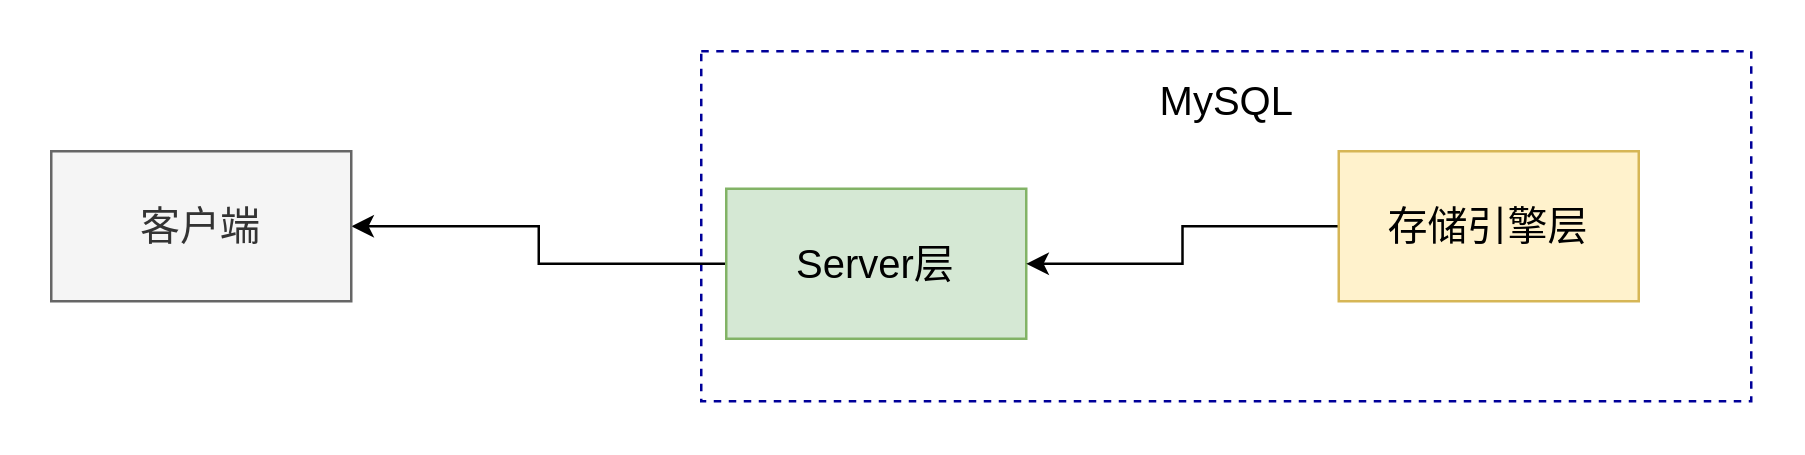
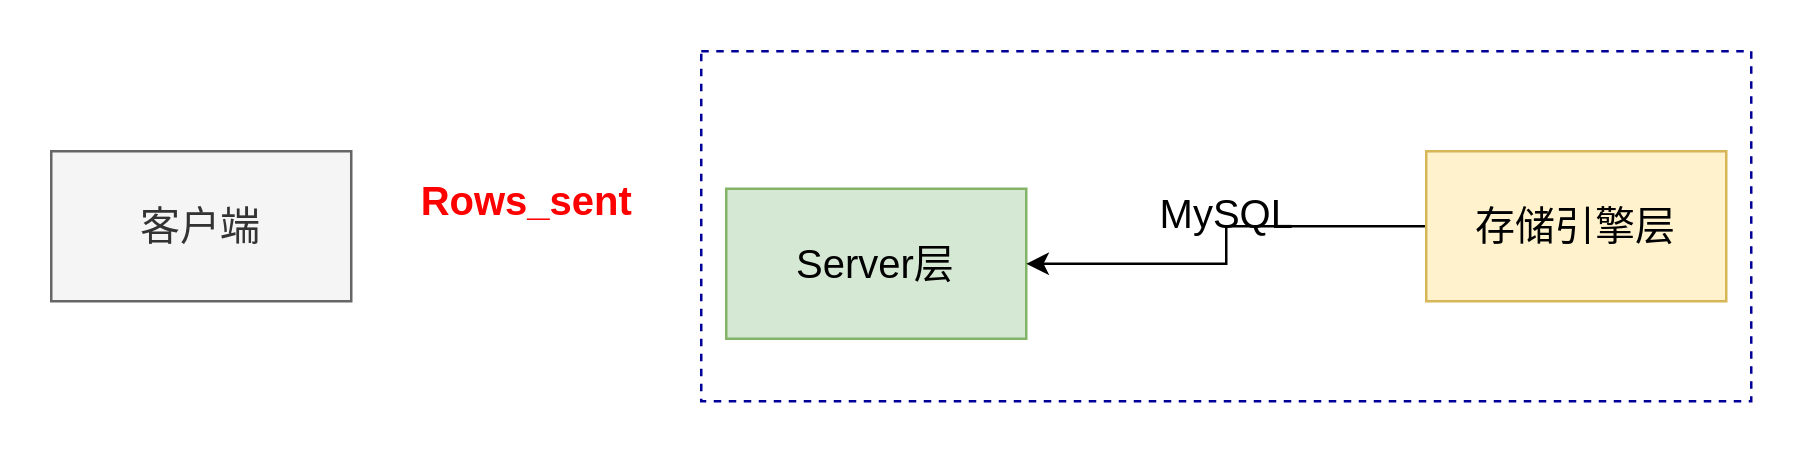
node "MySQL": moved (1226, 101) -> (1226, 214)
node "Rows_sent": added
node "存储引擎层": moved (1489, 226) -> (1576, 226)
edge "Server层" -> "客户端": removed
